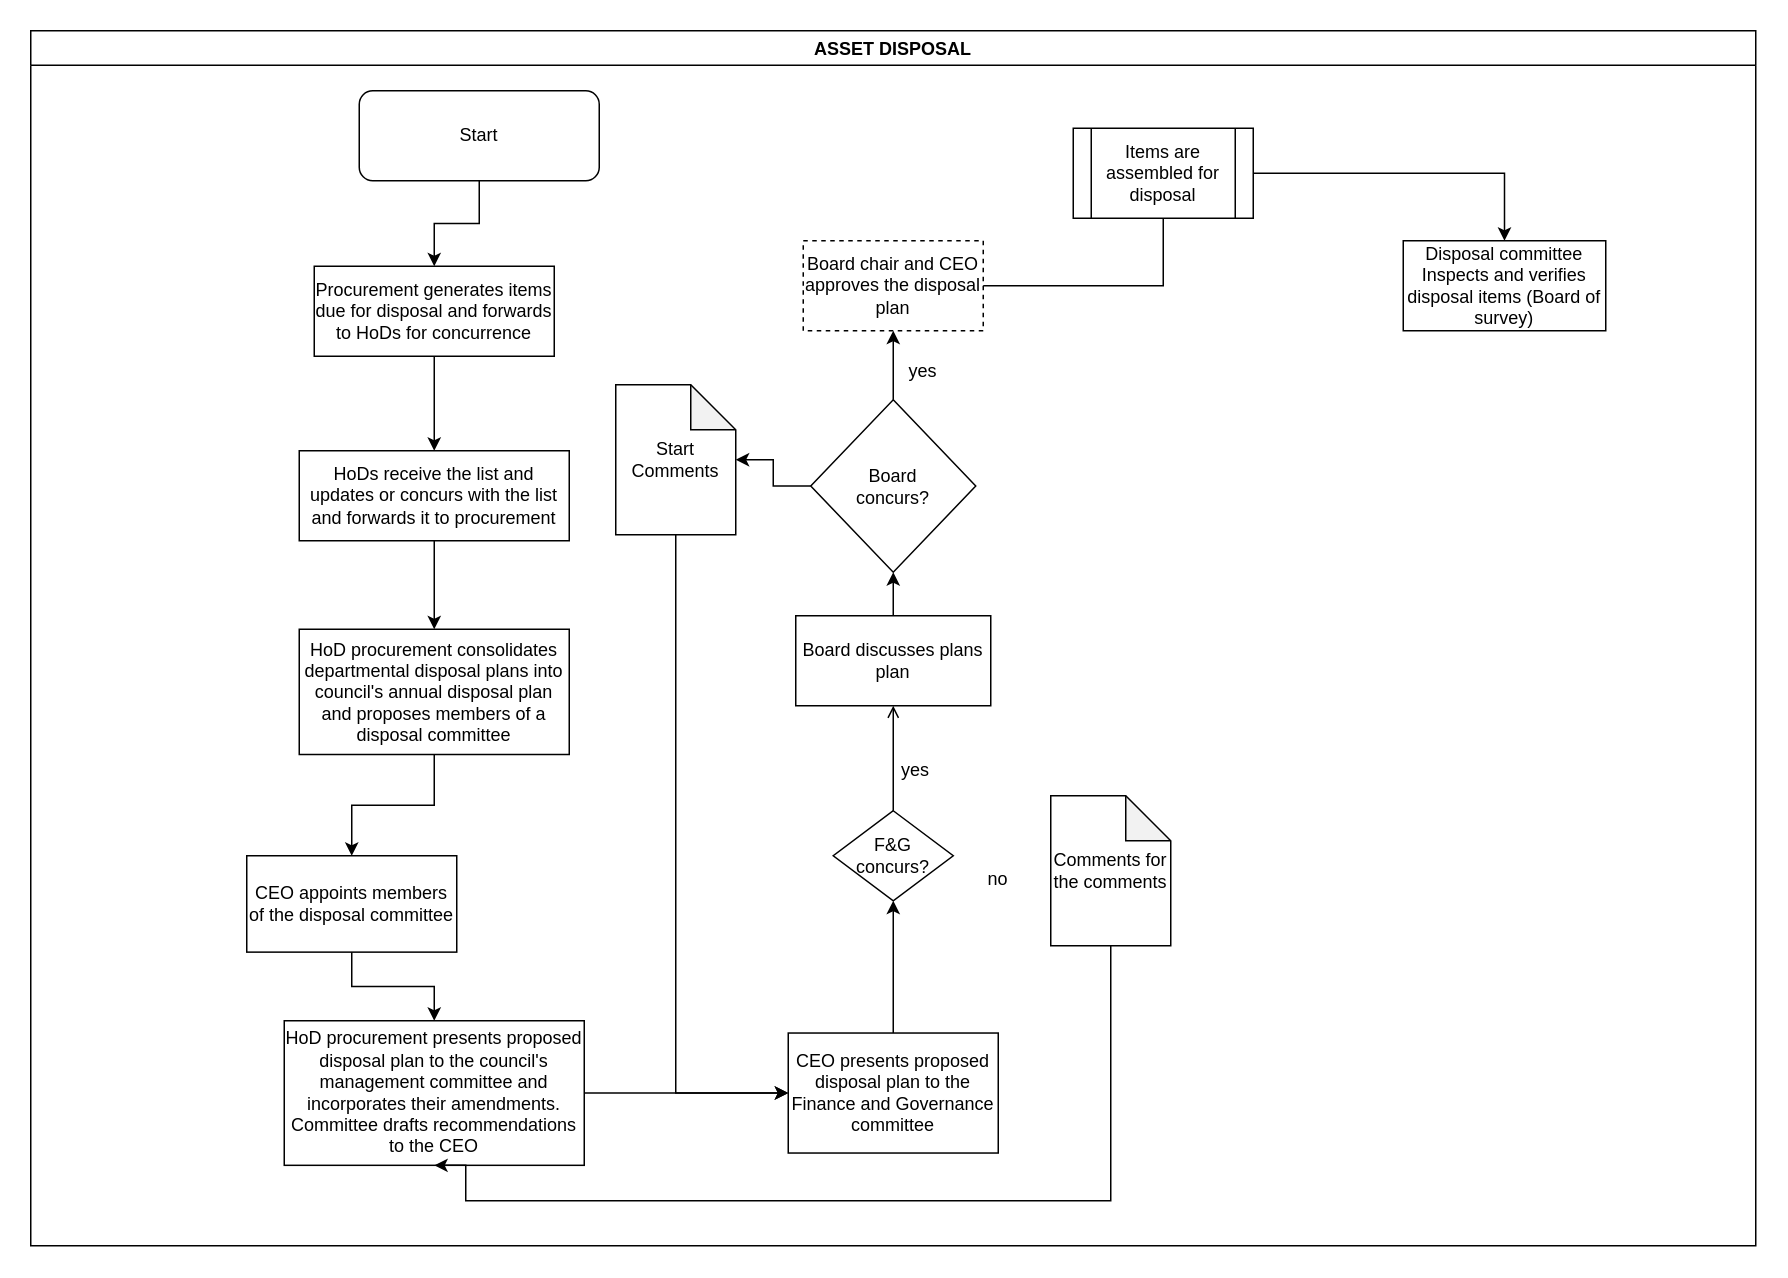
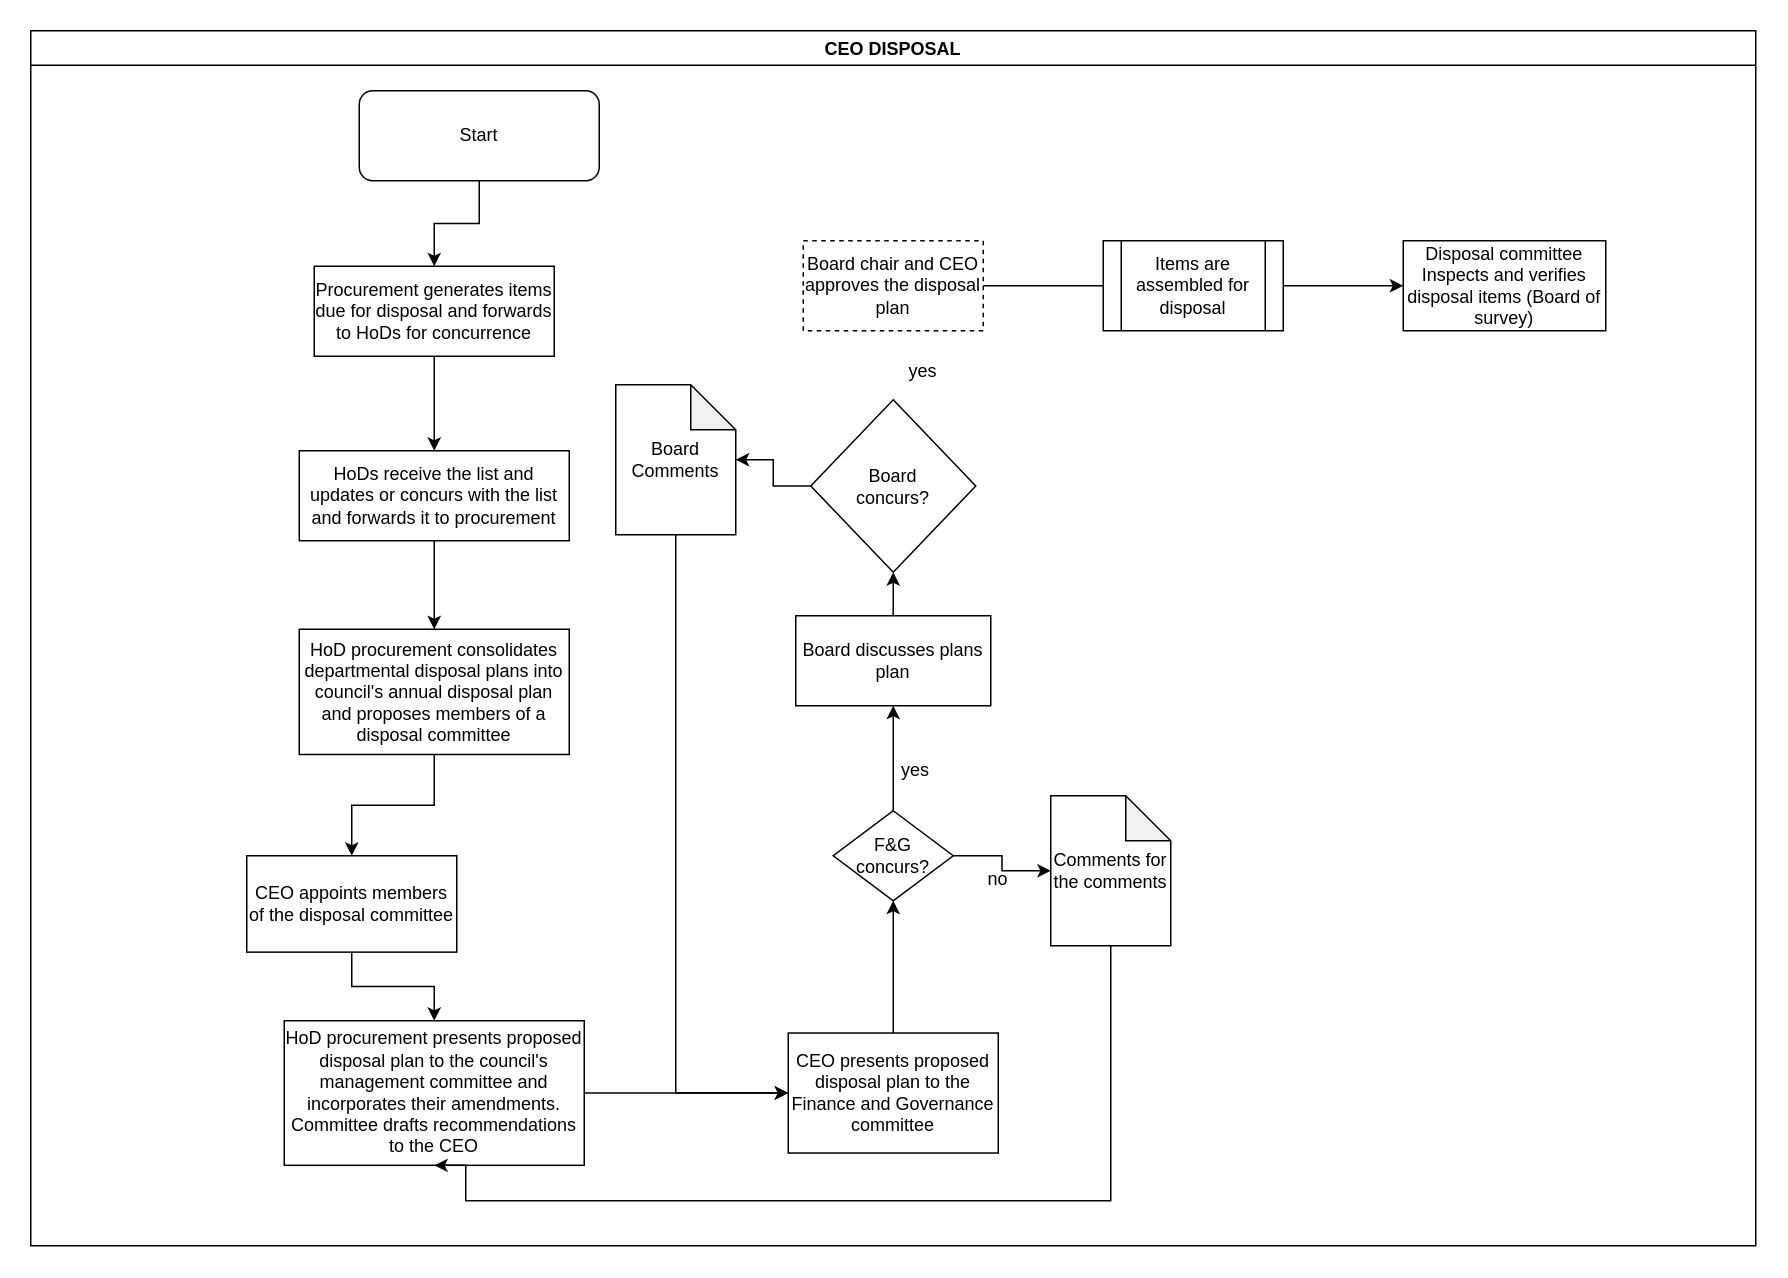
node "ASSET DISPOSAL": label "ASSET DISPOSAL" -> "CEO DISPOSAL"
node "Items are assembled for disposal": moved (1163, 173) -> (1193, 286)
edge "Board concurs?" -> "Board chair and CEO approves the disposal plan": removed
node "Start Comments": label "Start Comments" -> "Board Comments"
edge "F&G concurs?" -> "Board discusses plans plan": arrowhead open -> classic
edge "F&G concurs?" -> "Comments for the comments": added
